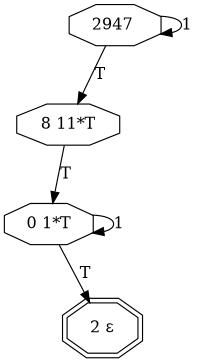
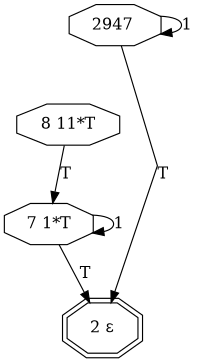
edge "2947" -> "8 11*T": now "2947" -> "2 ε"
node "0 1*T": label "0 1*T" -> "7 1*T"
